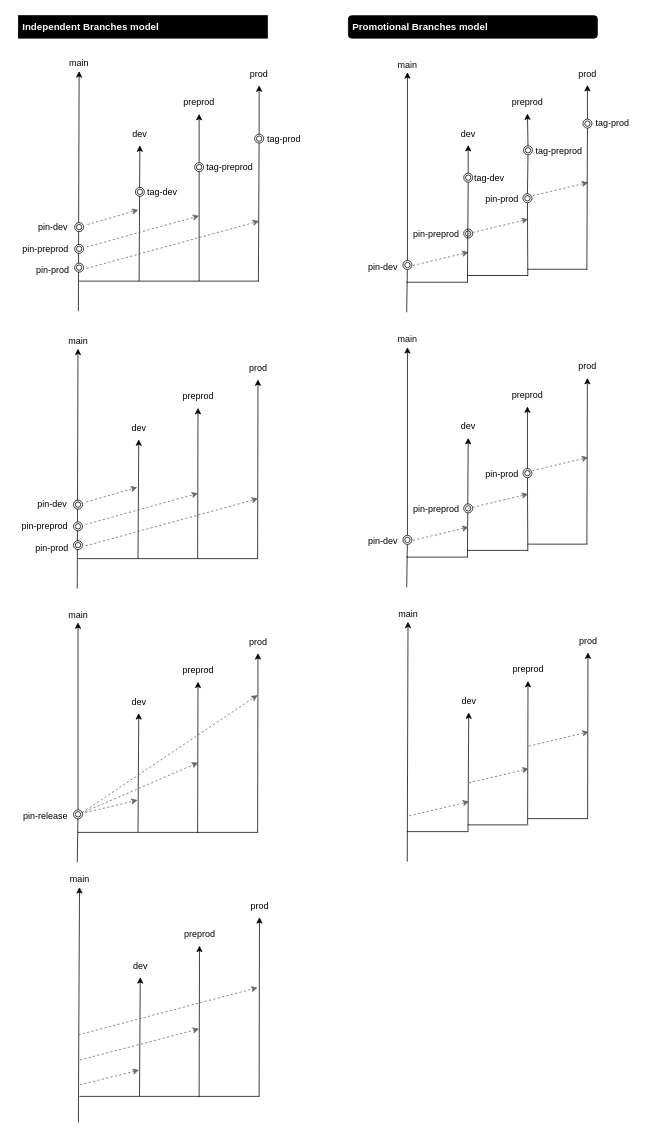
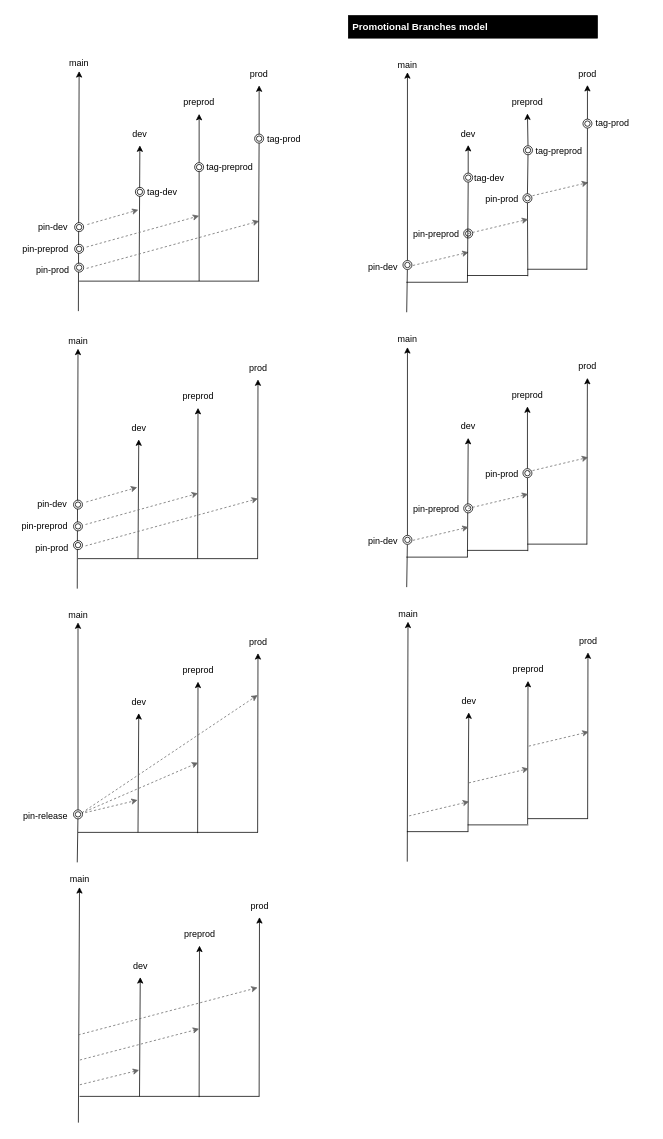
node "Independent Branches model": removed
node "Promotional Branches model": shape rounded rectangle -> rectangle
